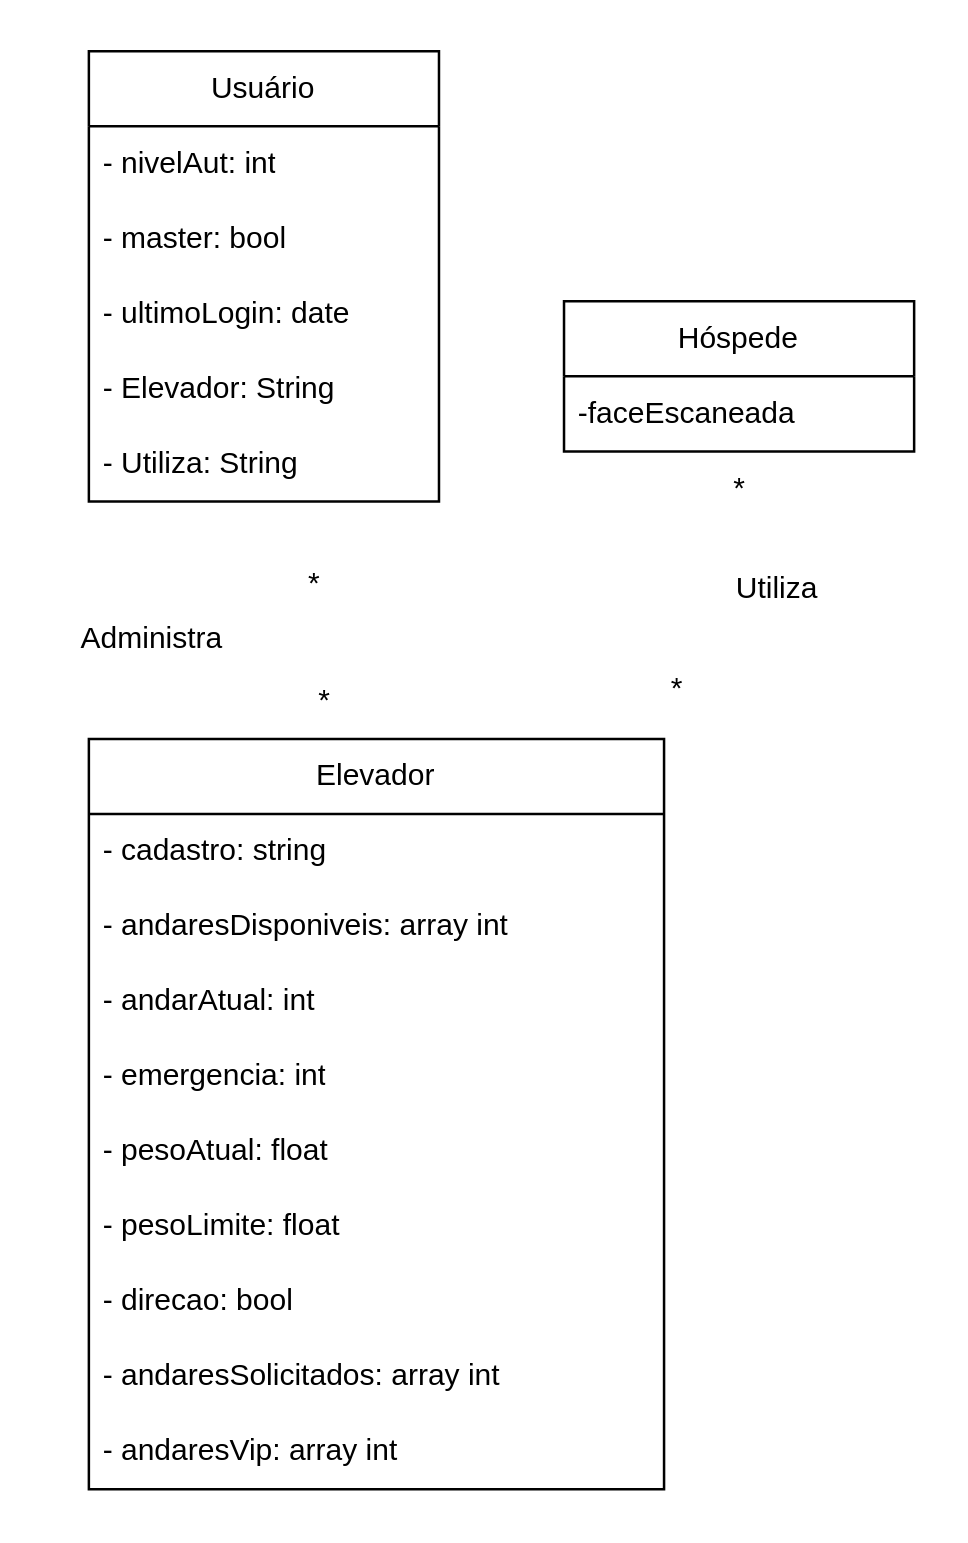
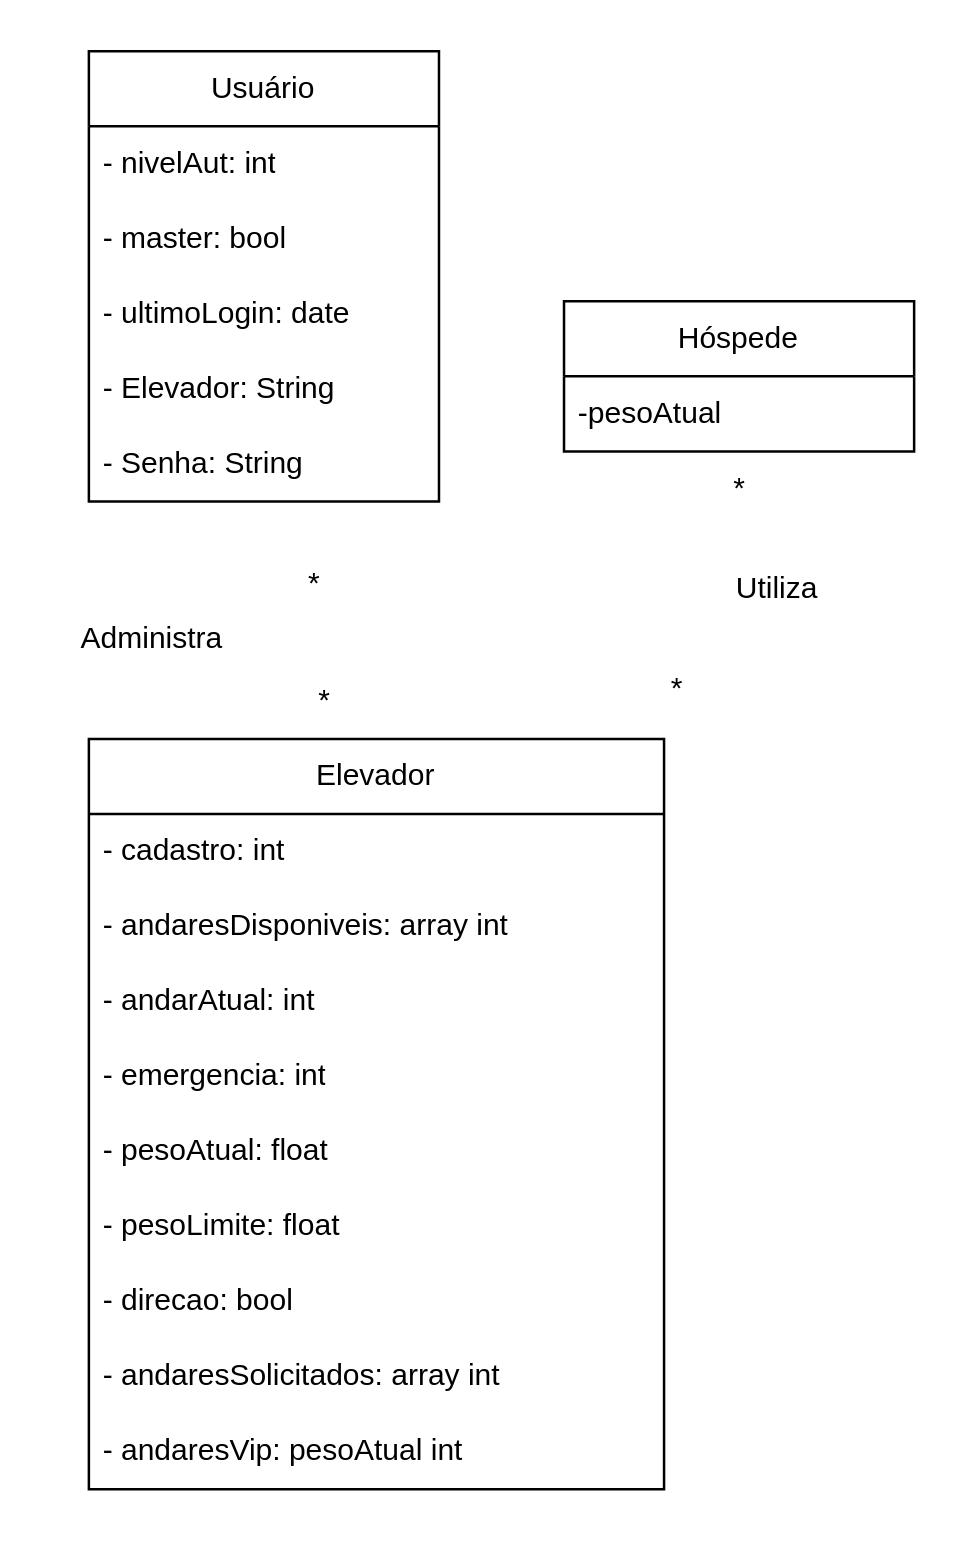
node "-faceEscaneada": label "-faceEscaneada" -> "-pesoAtual"
node "- Utiliza: String": label "- Utiliza: String" -> "- Senha: String"
node "- cadastro: string": label "- cadastro: string" -> "- cadastro: int"
node "- andaresVip: array int": label "- andaresVip: array int" -> "- andaresVip: pesoAtual int"
